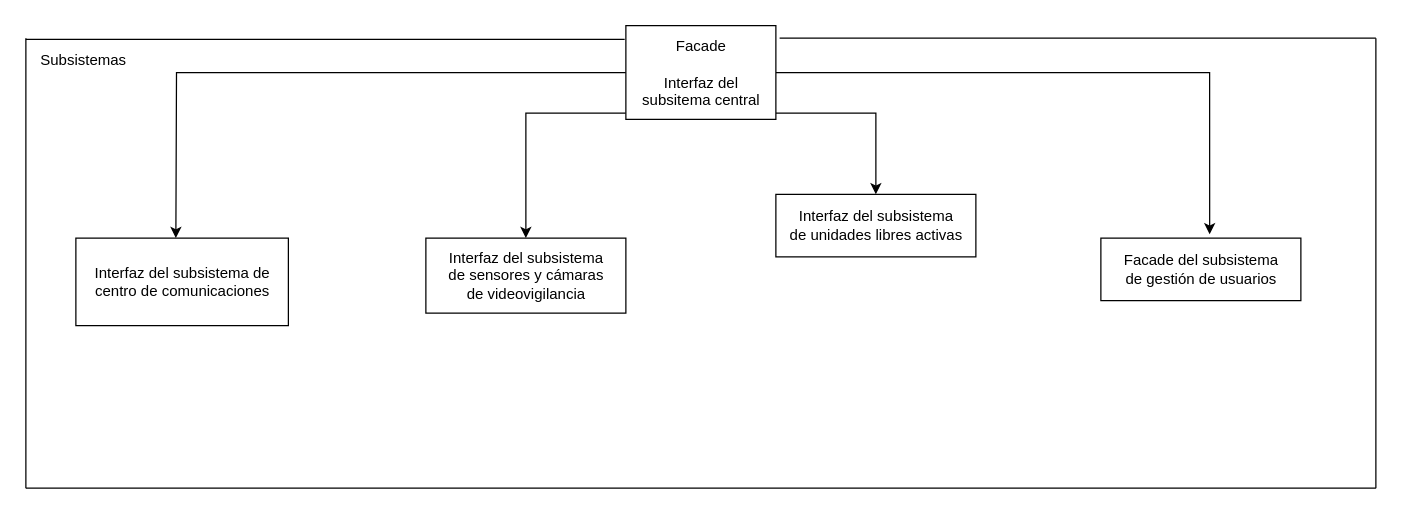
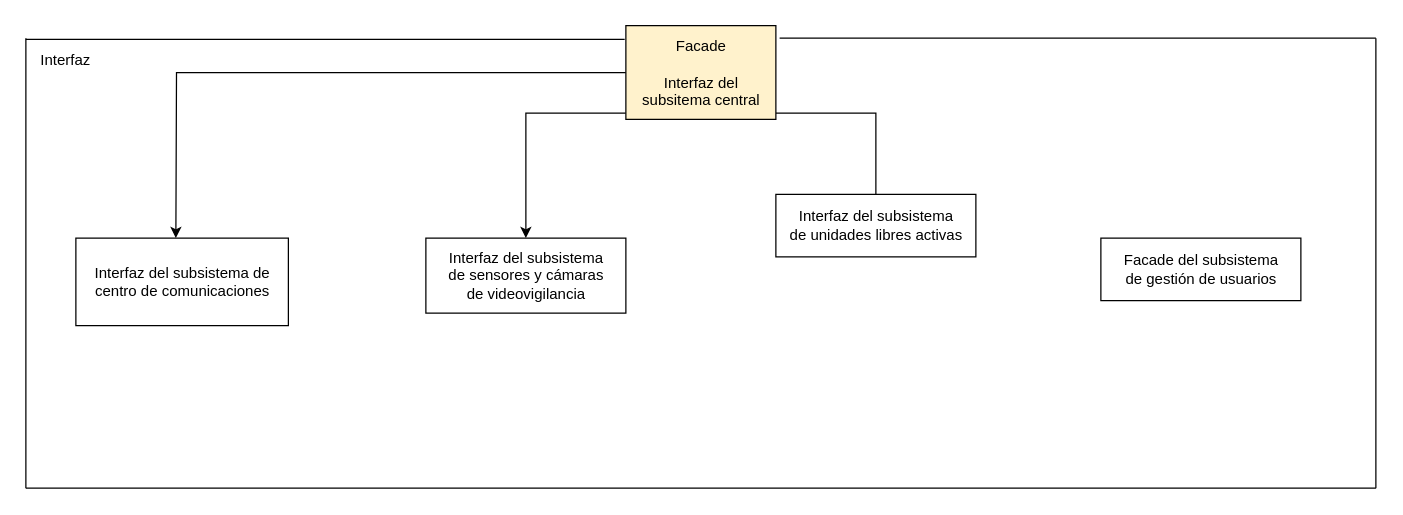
node "Subsistemas": label "Subsistemas" -> "Interfaz"
node "Facade Interfaz del subsitema central": fillcolor #ffffff -> #fff2cc
edge "Facade Interfaz del subsitema central" -> "Facade del subsistema de gestión de usuarios": removed
edge "Facade Interfaz del subsitema central" -> "Interfaz del subsistema de unidades libres activas": arrowhead classic -> none
